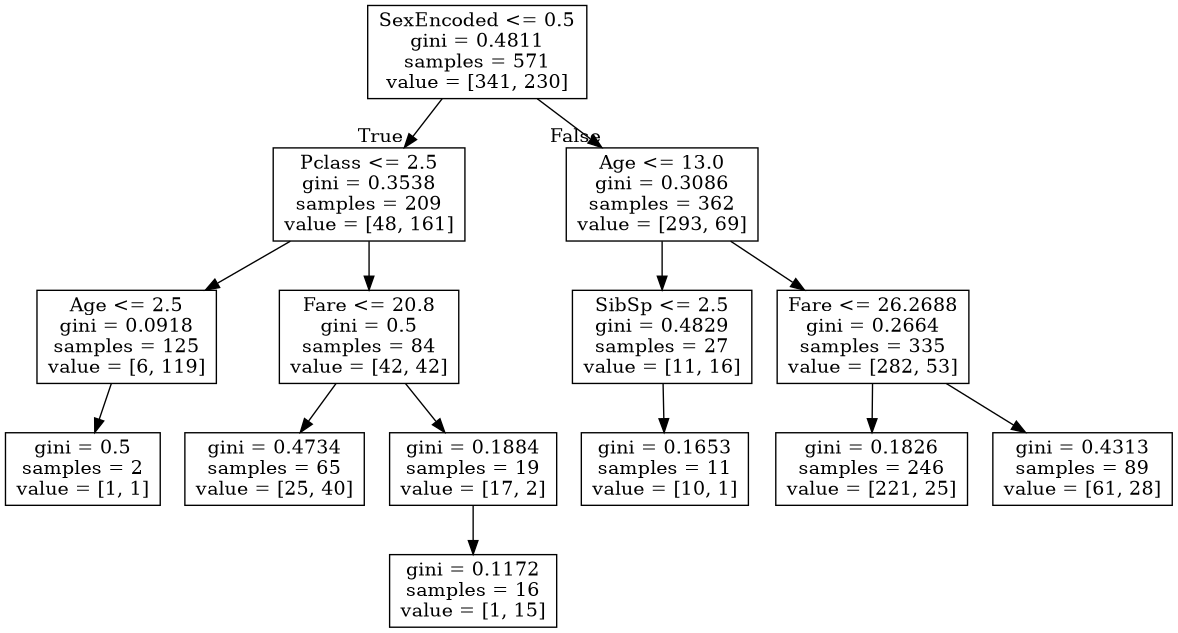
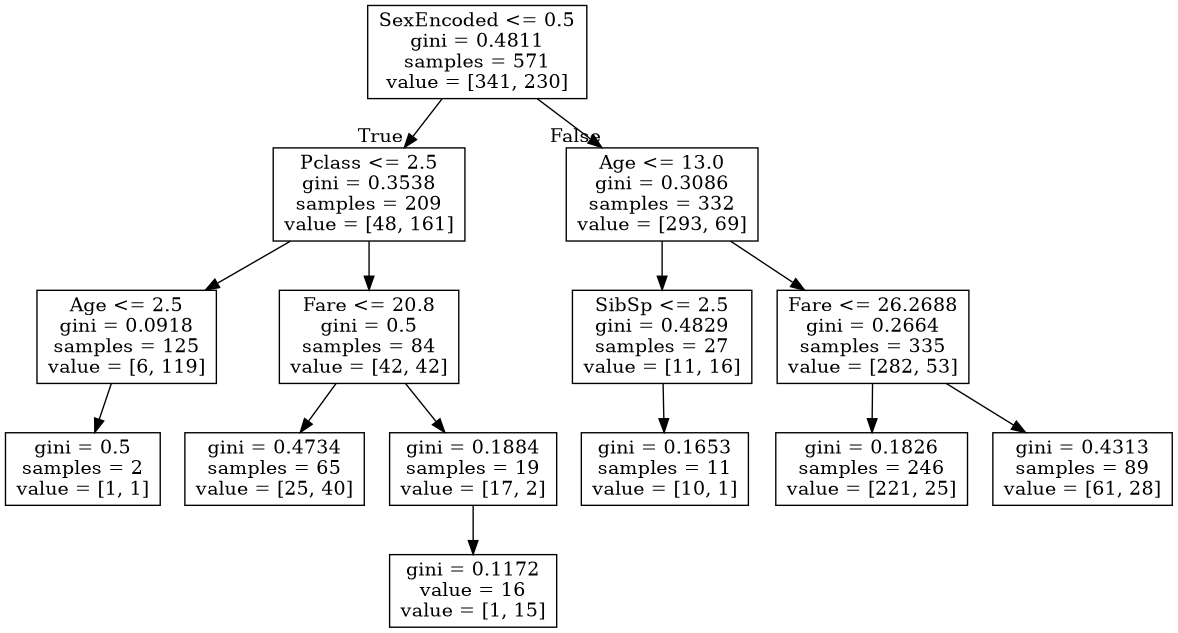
node "Age <= 13.0 gini = 0.3086 samples = 362 value = [293, 69]": label "Age <= 13.0 gini = 0.3086 samples = 362 value = [293, 69]" -> "Age <= 13.0 gini = 0.3086 samples = 332 value = [293, 69]"
node "gini = 0.1172 samples = 16 value = [1, 15]": label "gini = 0.1172 samples = 16 value = [1, 15]" -> "gini = 0.1172 value = 16 value = [1, 15]"
